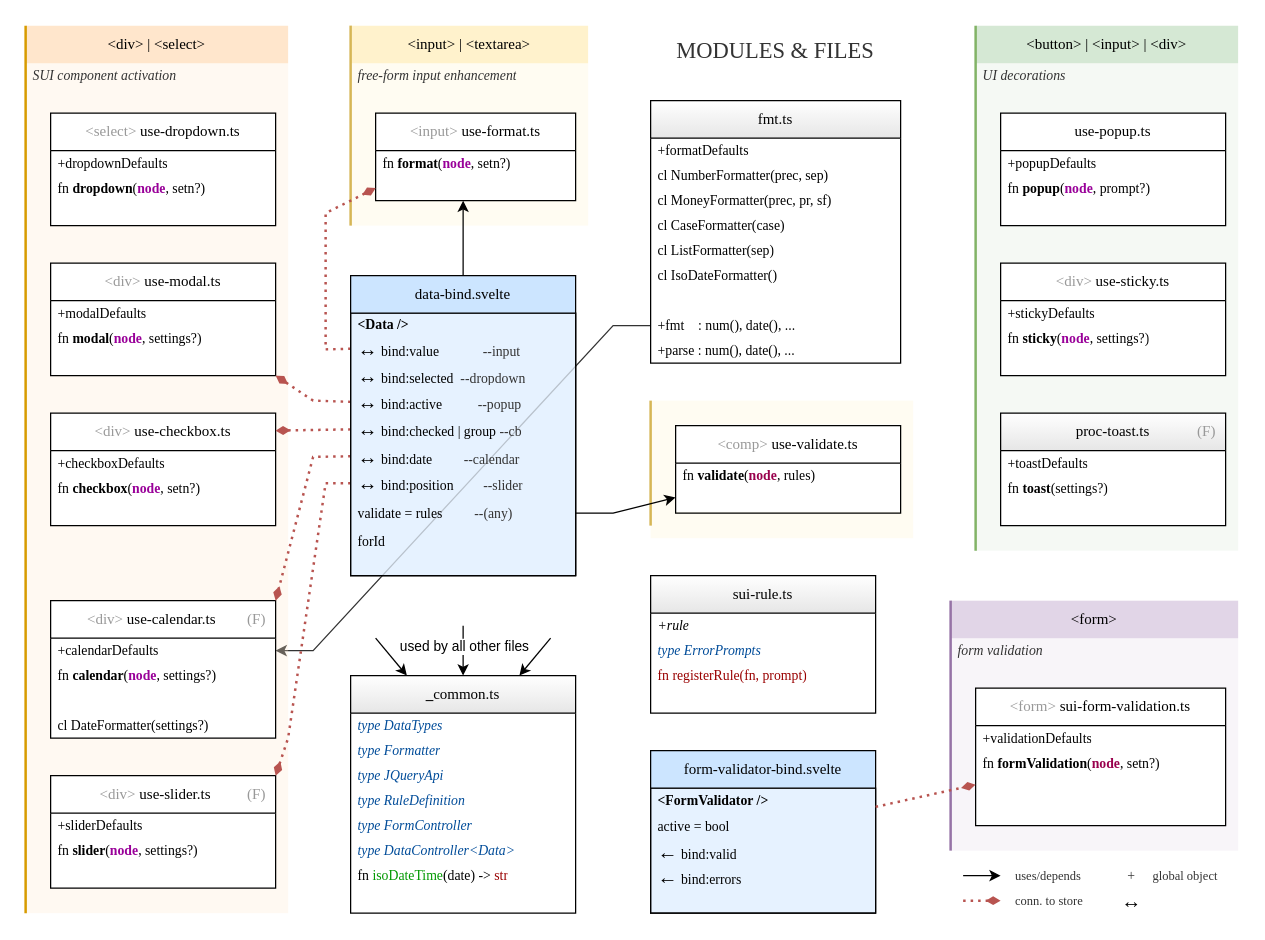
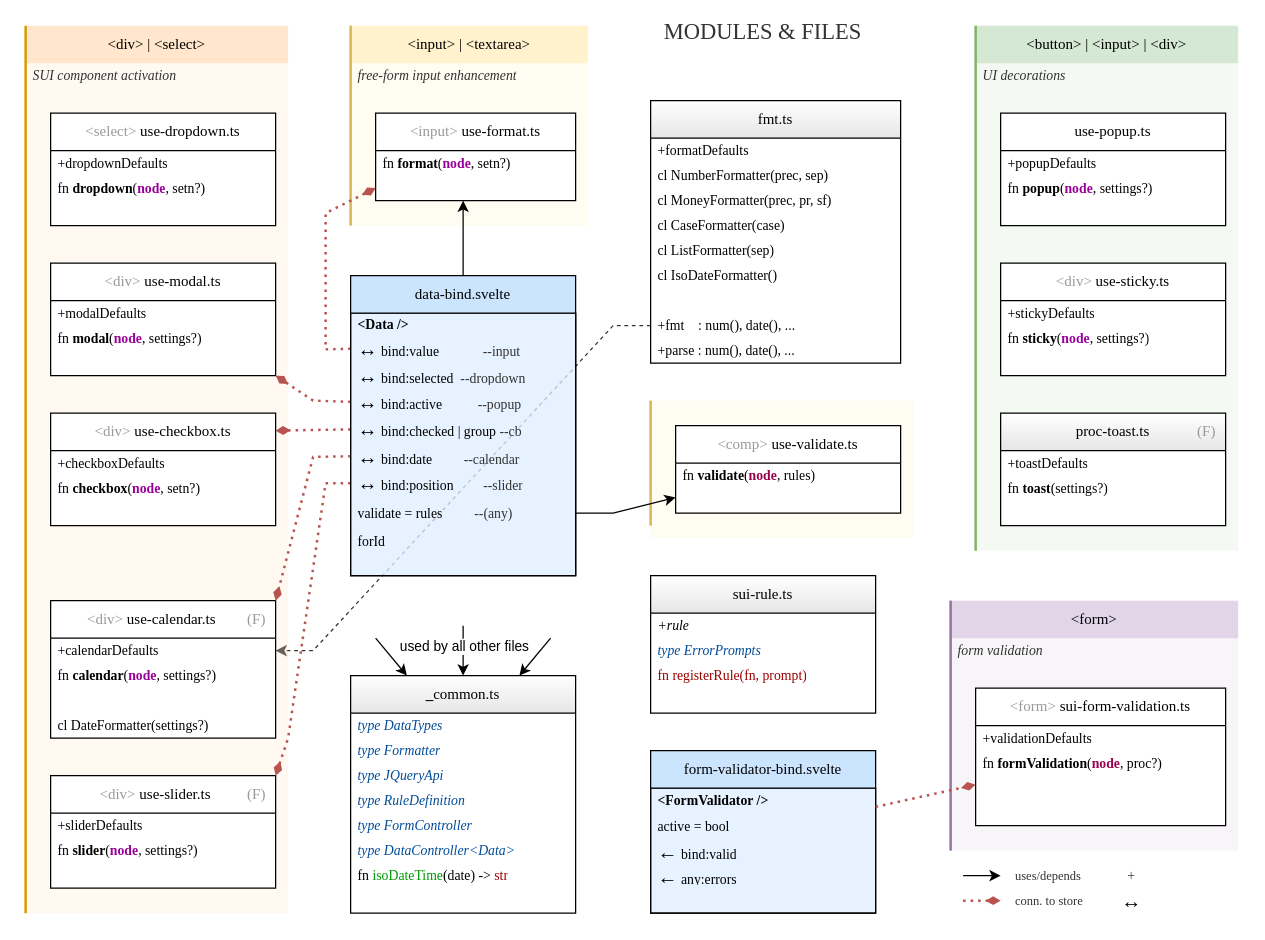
node "MODULES & FILES": moved (776, 51) -> (763, 32)
node "fn popup(node, prompt?)": label "fn popup(node, prompt?)" -> "fn popup(node, settings?)"
edge "+fmt : num(), date(), ..." -> "+calendarDefaults": style solid -> dashed
node "fn formValidation(node, setn?)": label "fn formValidation(node, setn?)" -> "fn formValidation(node, proc?)"
node "← bind:errors": label "← bind:errors" -> "← any:errors"
node "global object": removed
